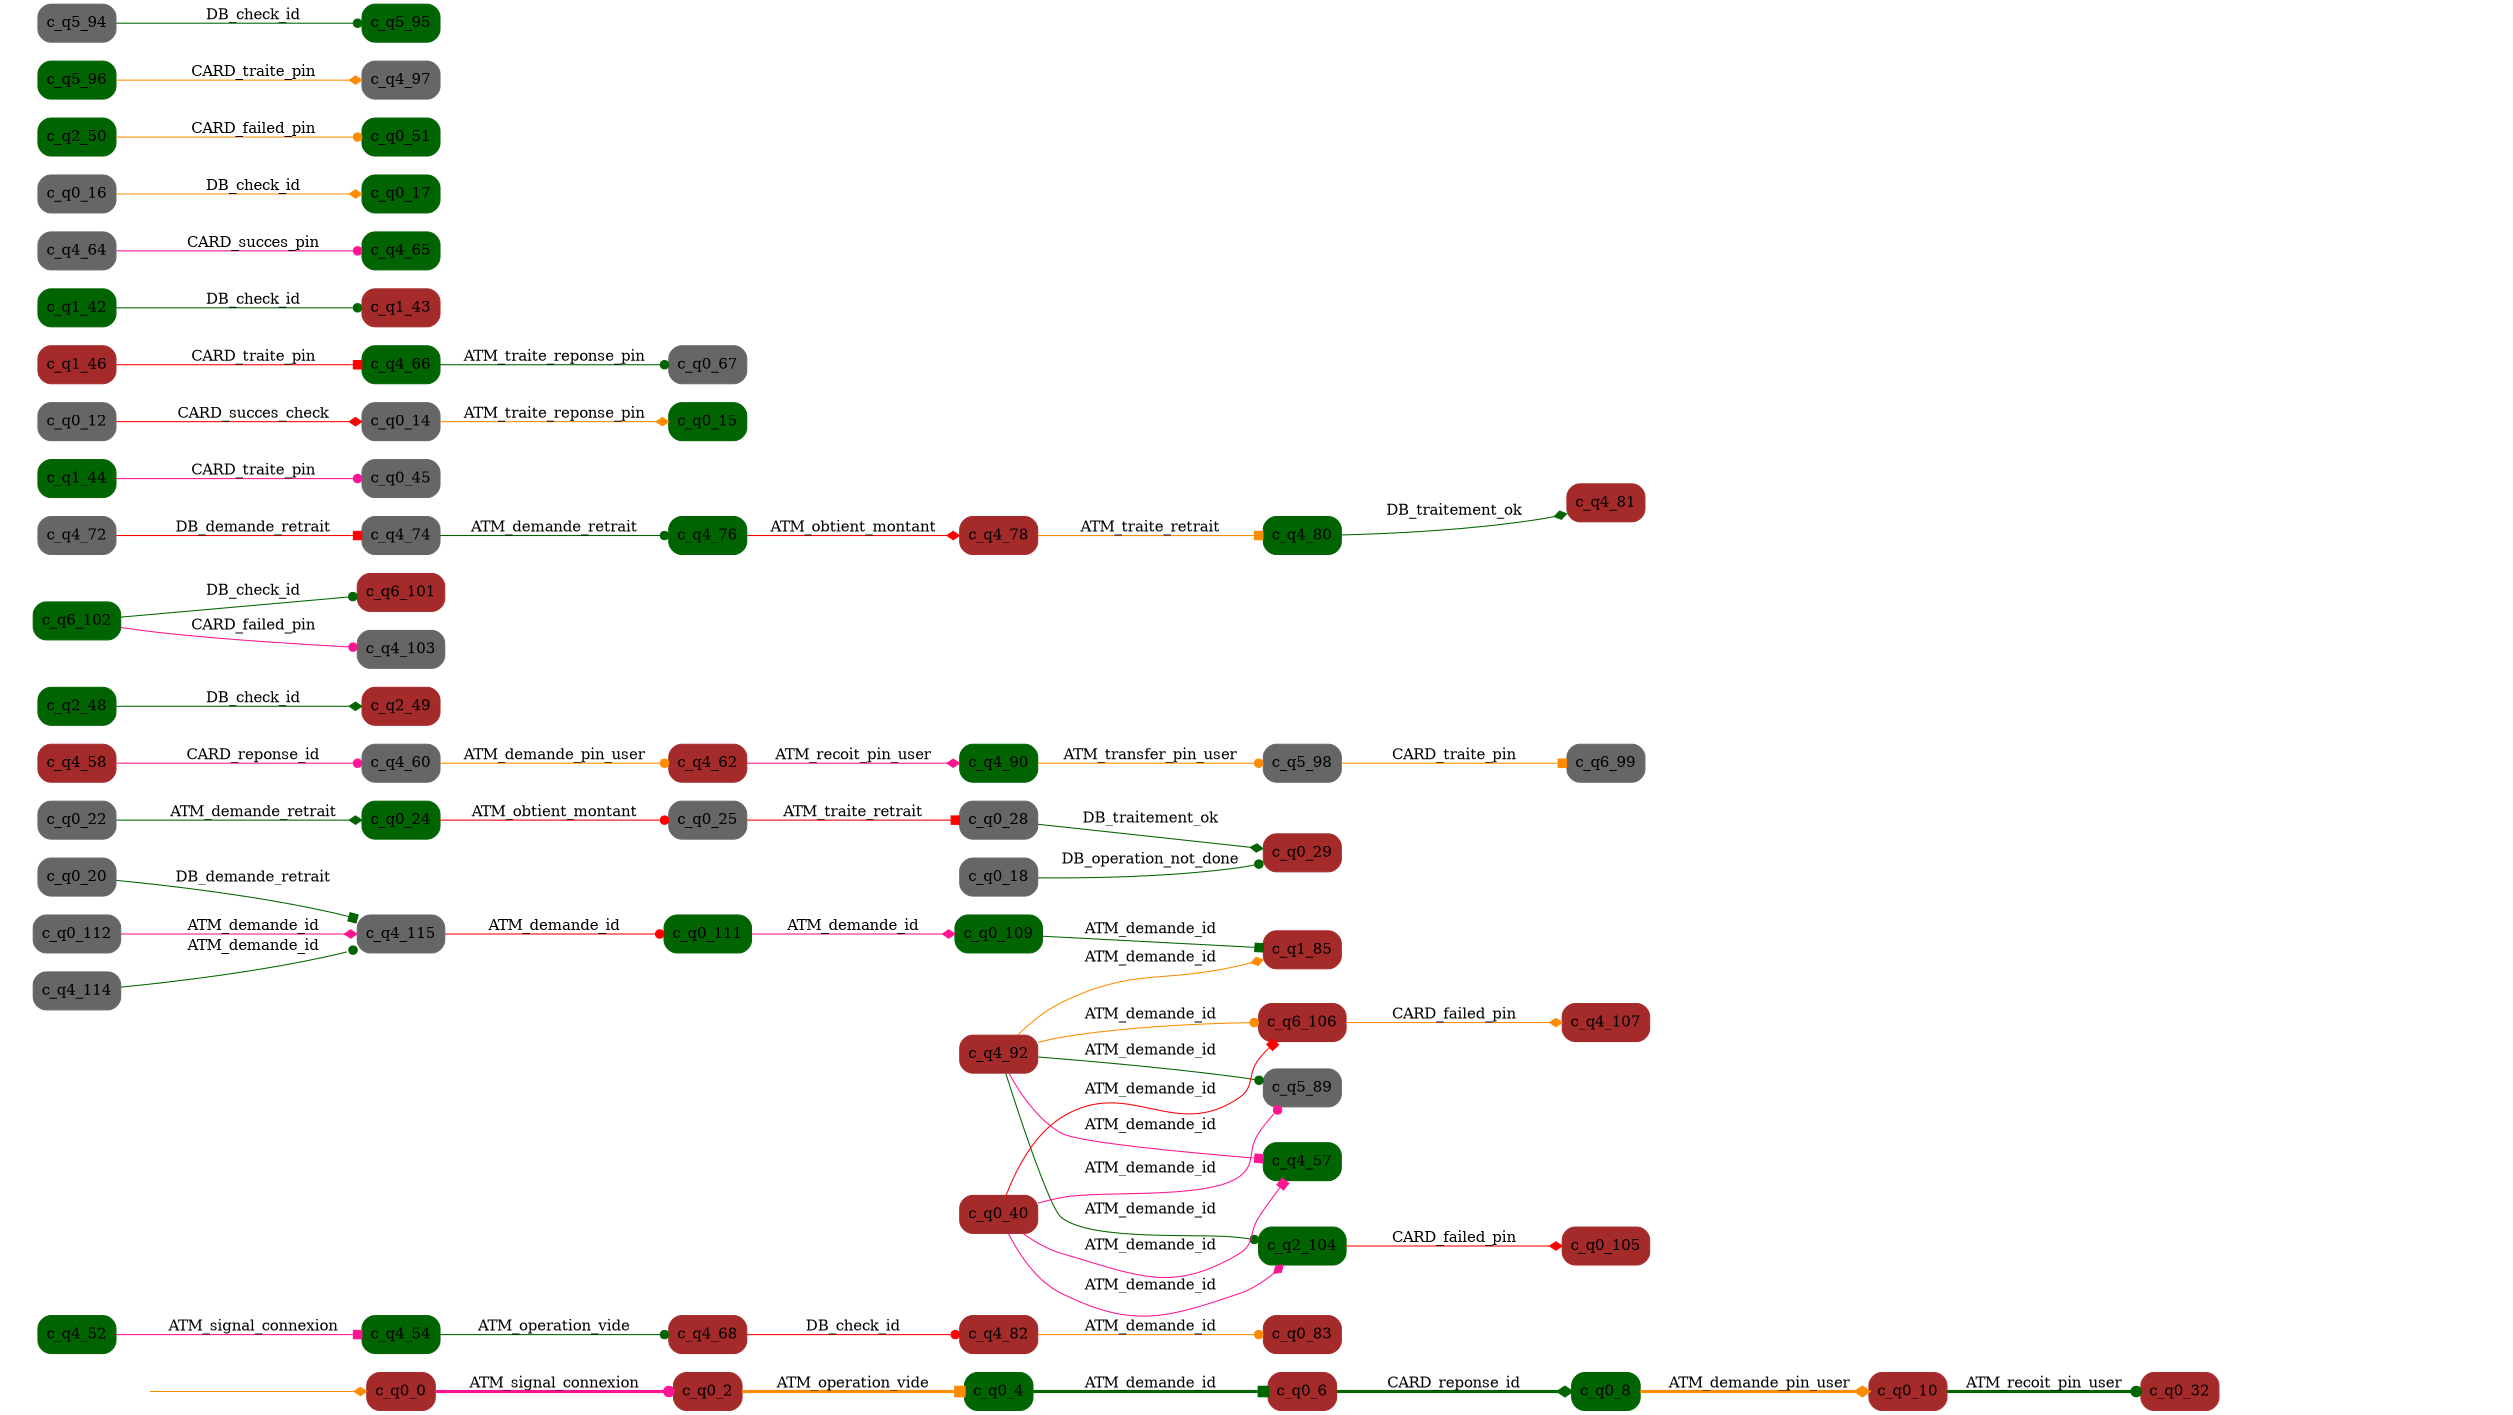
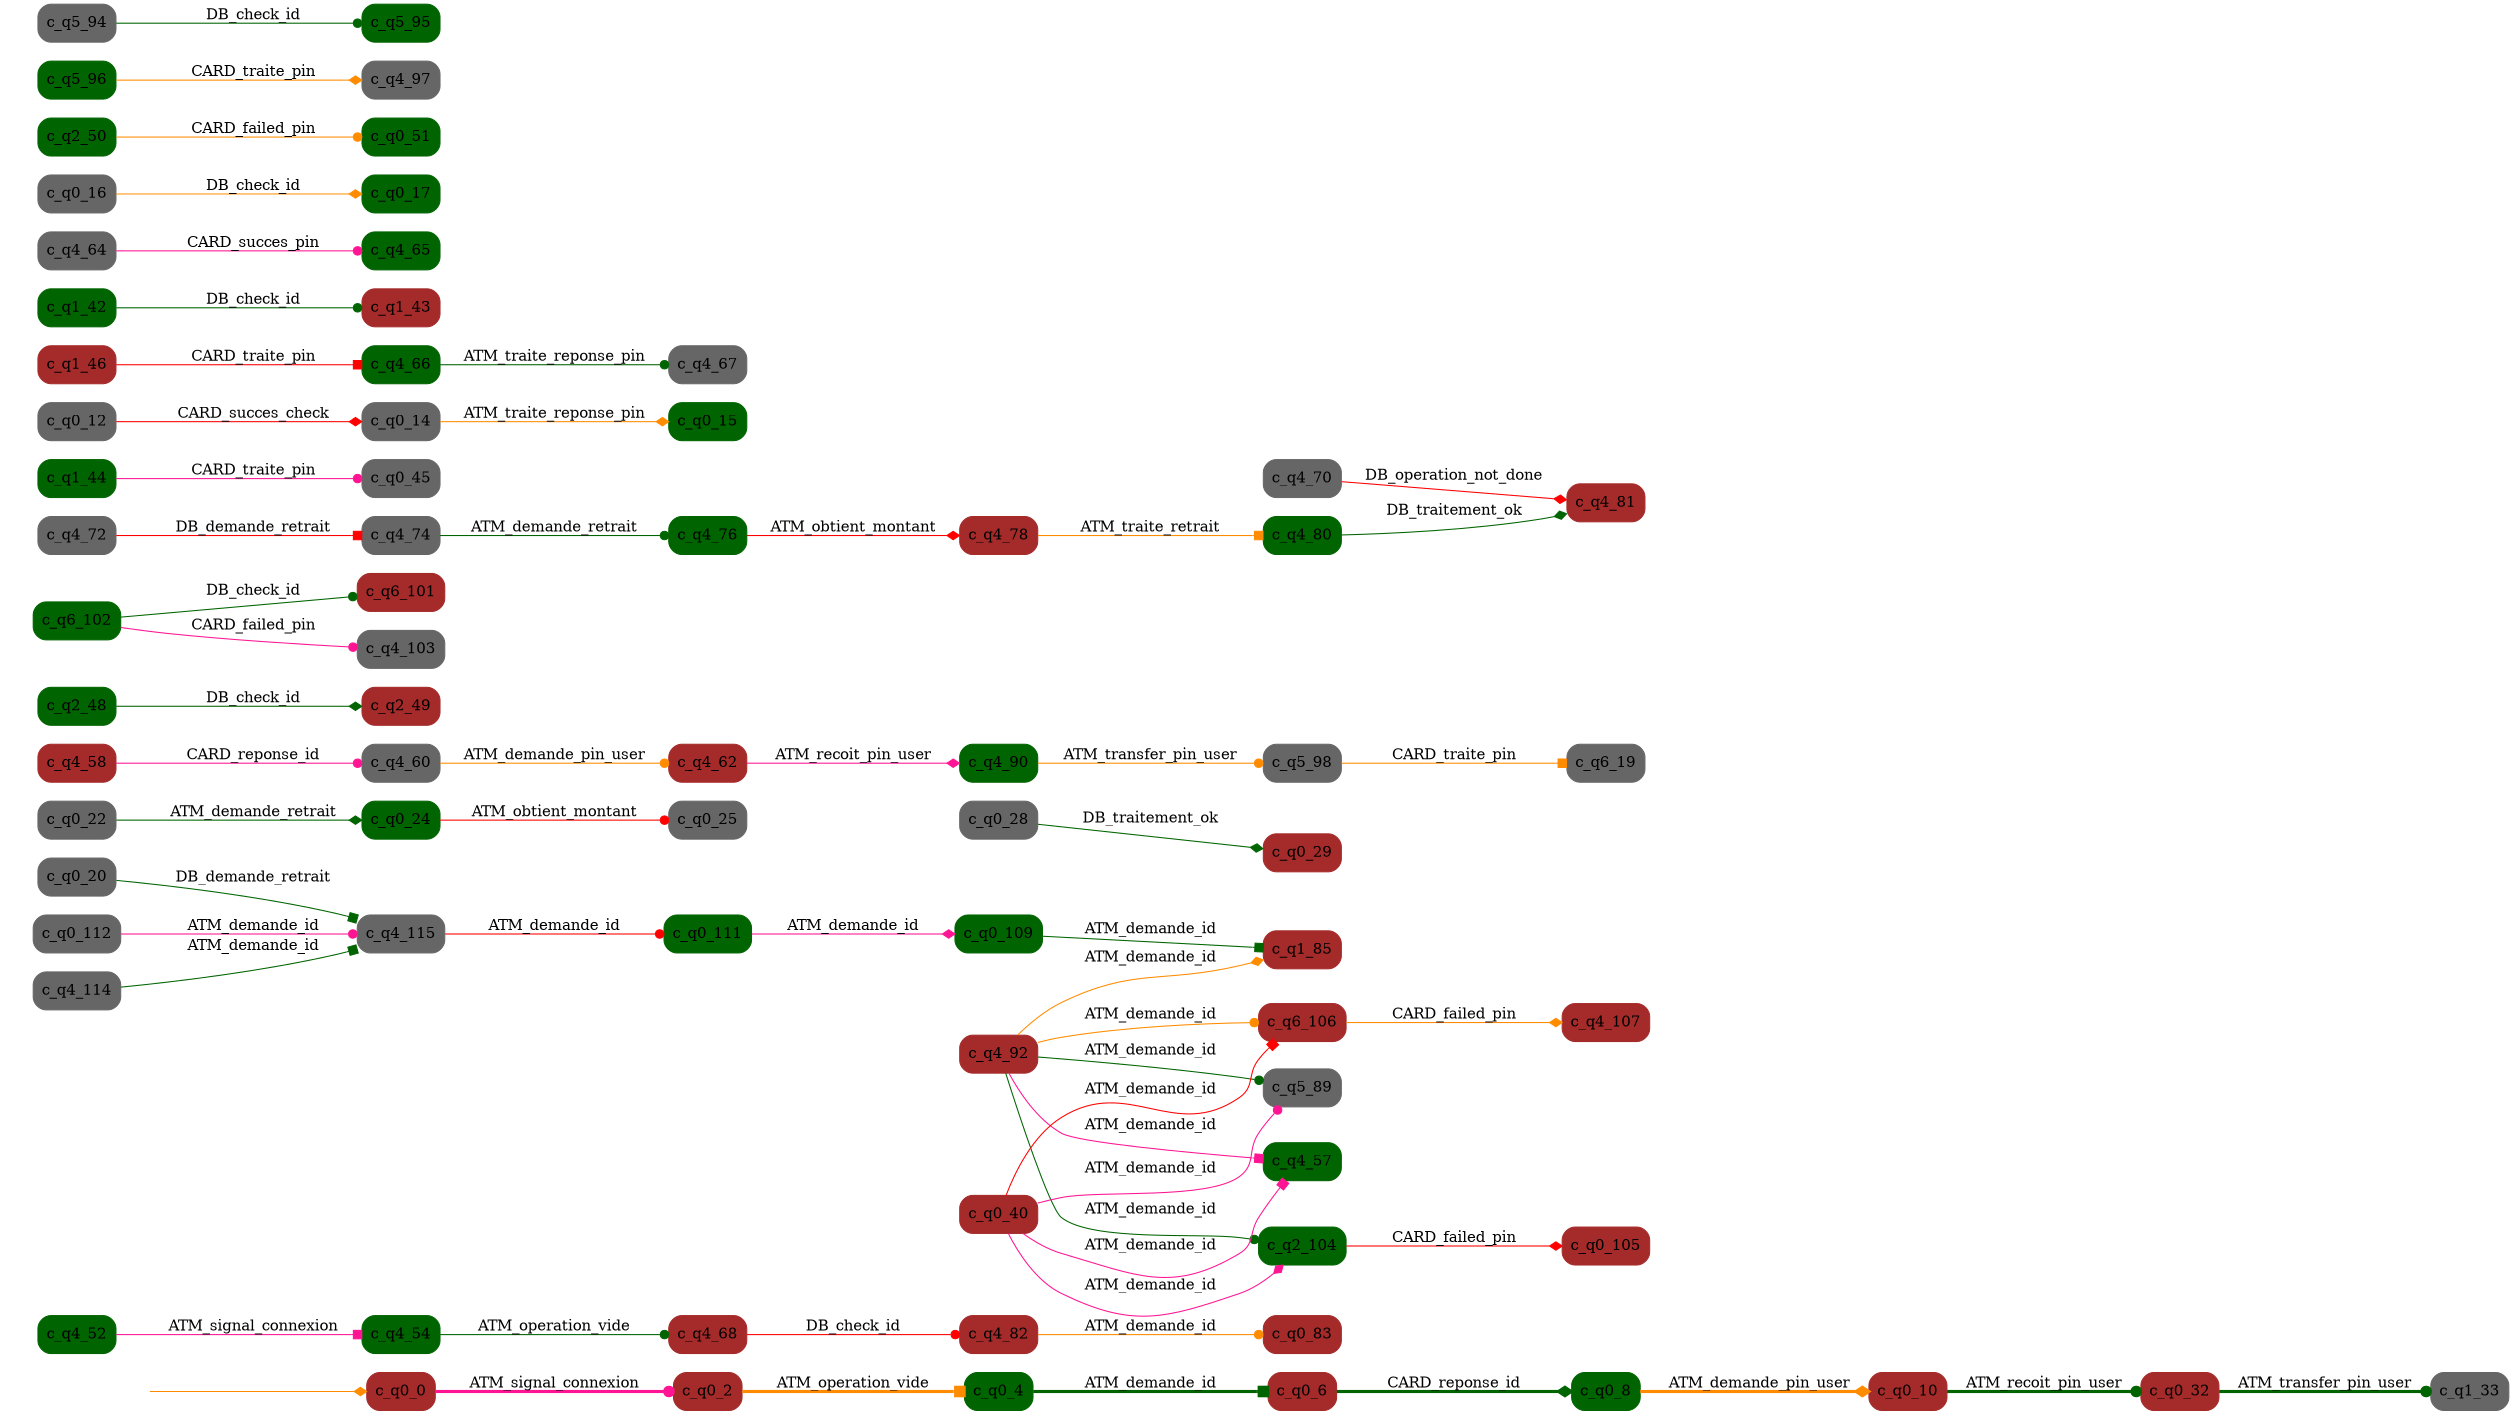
node "c_q0_67": label "c_q0_67" -> "c_q4_67"
node "c_q4_70": added
node "c_q6_99": label "c_q6_99" -> "c_q6_19"
edge "c_q0_25" -> "c_q0_28": removed, label "ATM_traite_retrait"
node "c_q0_18": removed
edge "c_q0_112" -> "c_q4_115": arrowhead diamond -> dot
edge "c_q4_114" -> "c_q4_115": arrowhead dot -> box
node "c_q1_33": added
